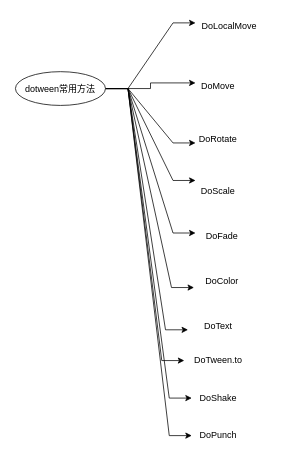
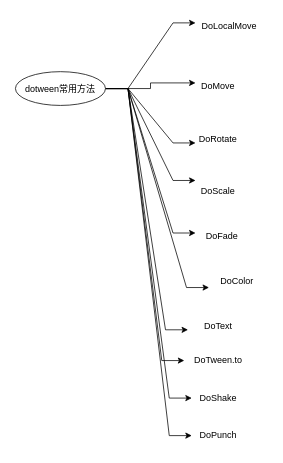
node "DoColor": moved (222, 282) -> (237, 282)
